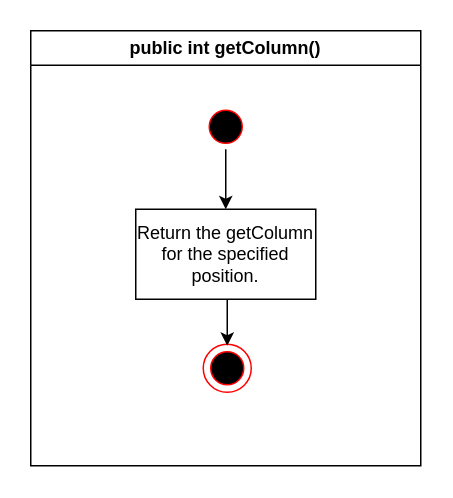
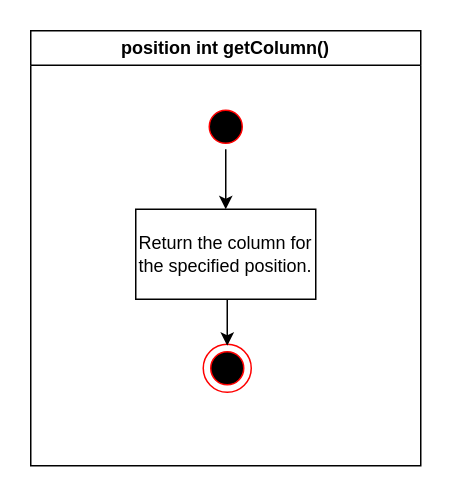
node "public int getColumn()": label "public int getColumn()" -> "position int getColumn()"
node "Return the getColumn for the specified position.": label "Return the getColumn for the specified position." -> "Return the column for the specified position."
